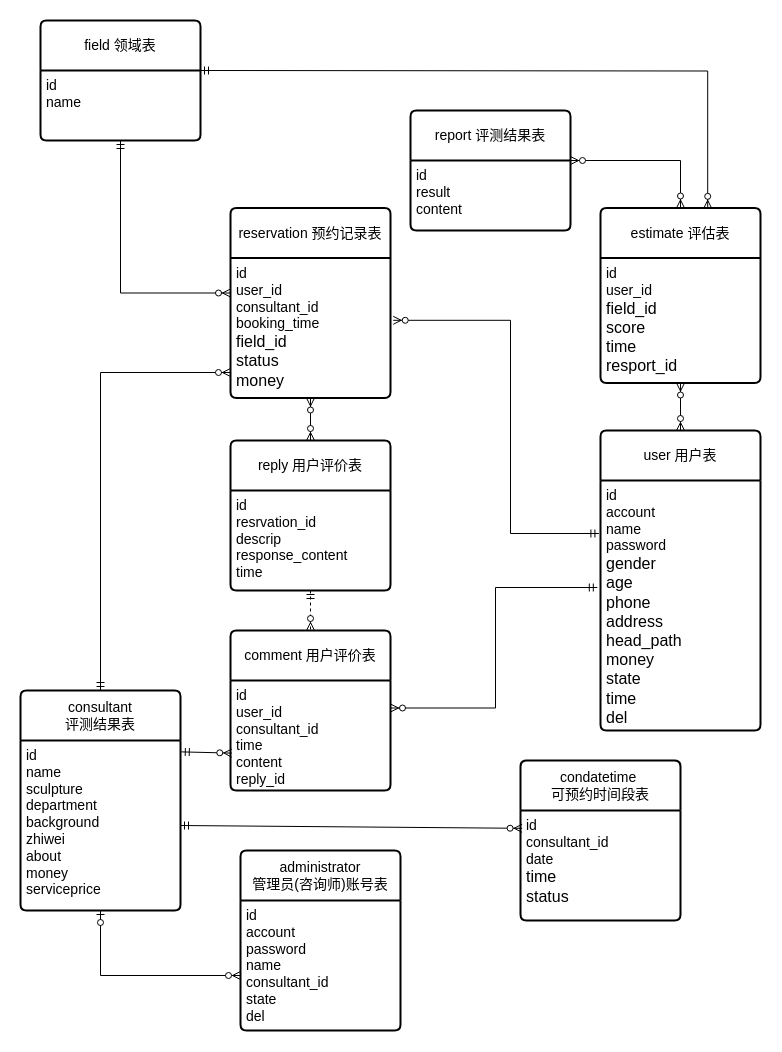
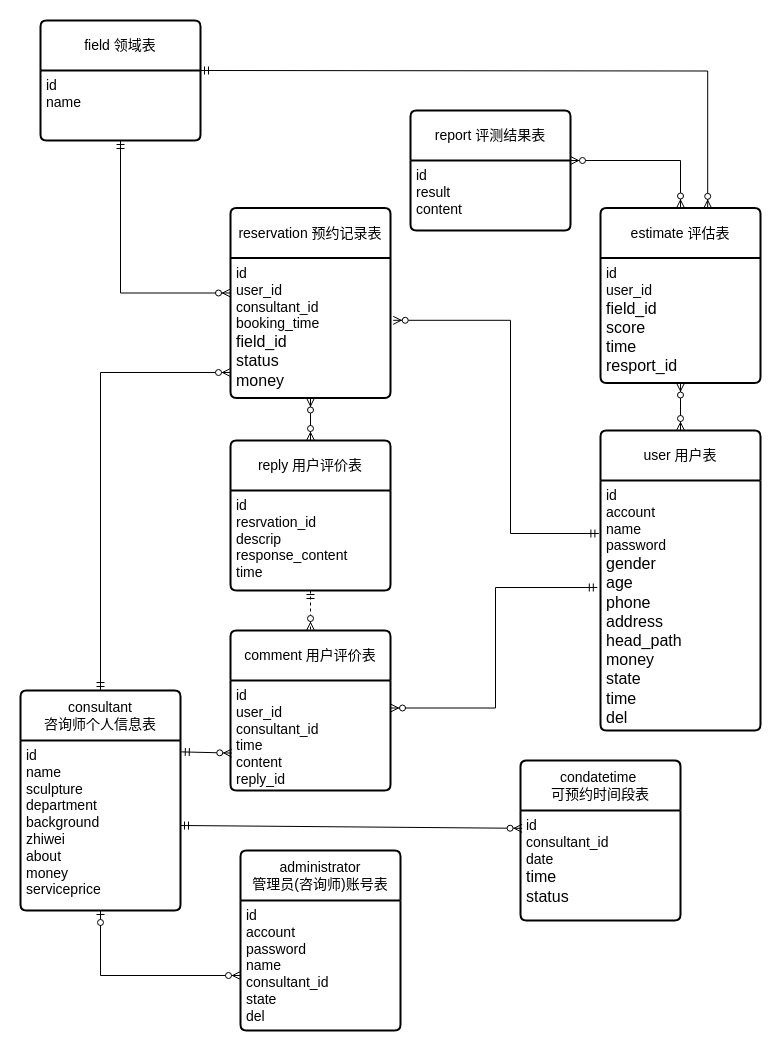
node "consultant 评测结果表": label "consultant 评测结果表" -> "consultant 咨询师个人信息表"
